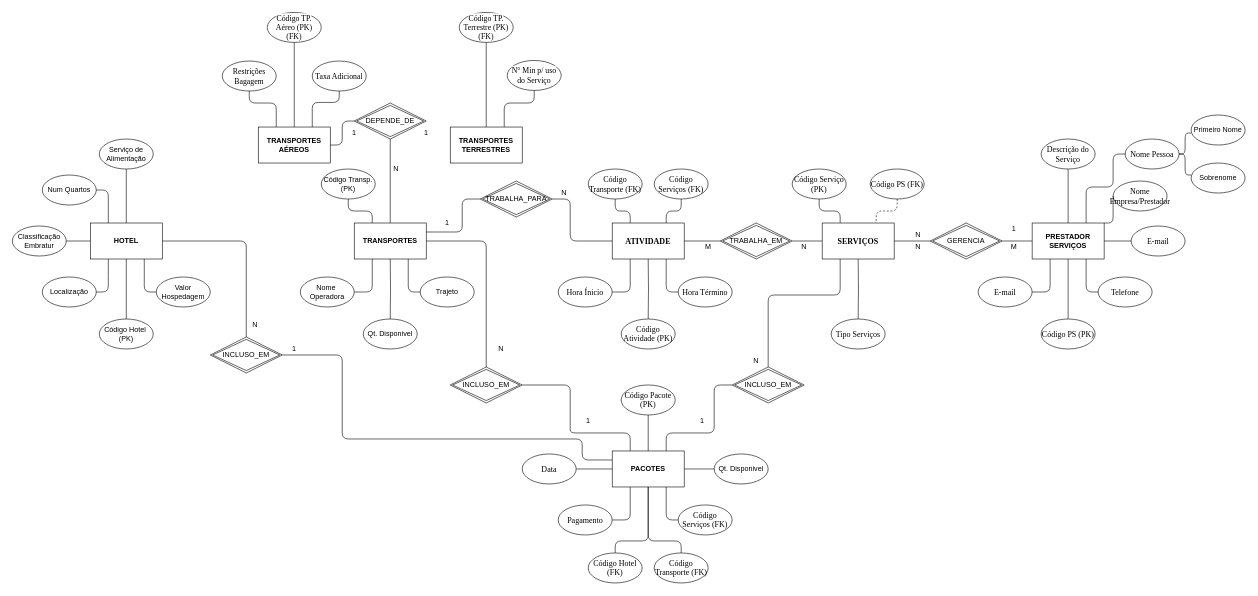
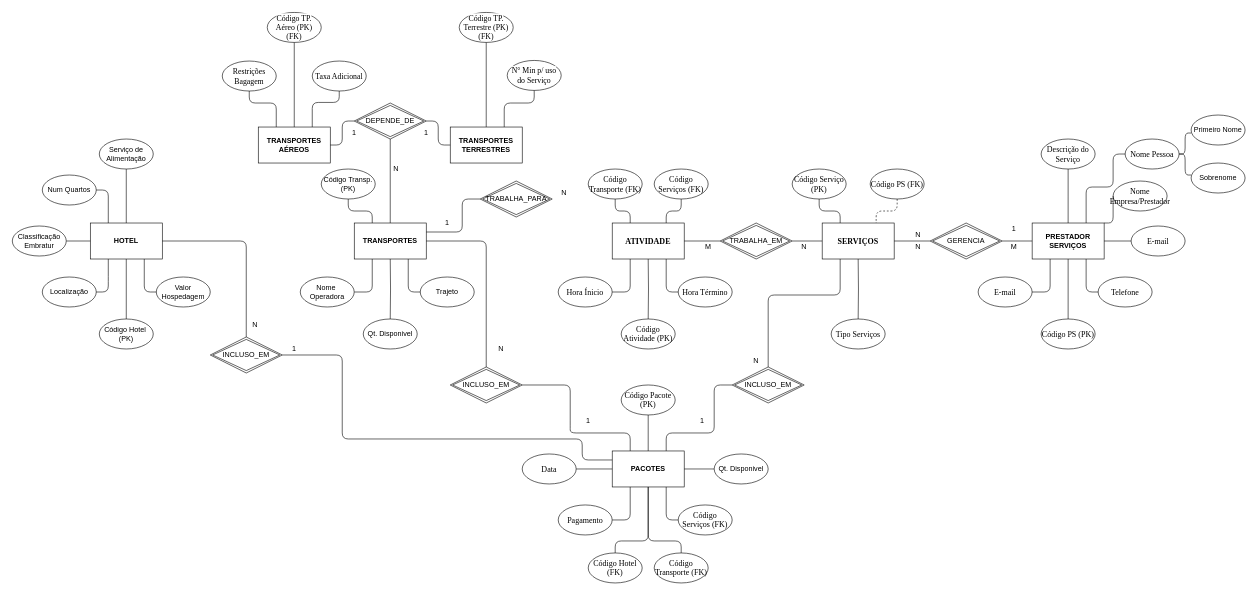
edge "DEPENDE_DE" -- "TRANSPORTES TERRESTRES": added
edge "TRABALHA_PARA" -- "ATIVIDADE": removed
